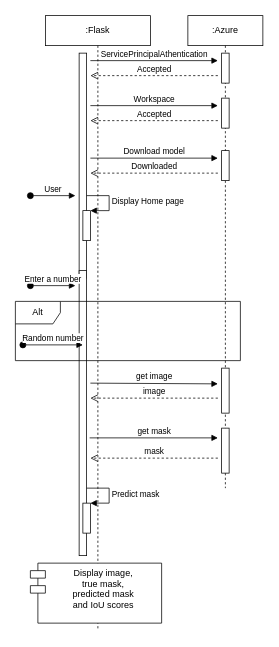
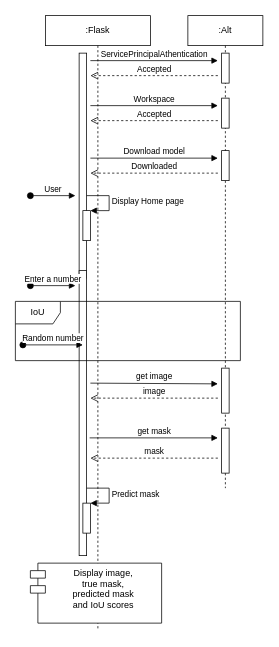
node ":Azure": label ":Azure" -> ":Alt"
node "Alt": label "Alt" -> "IoU"
